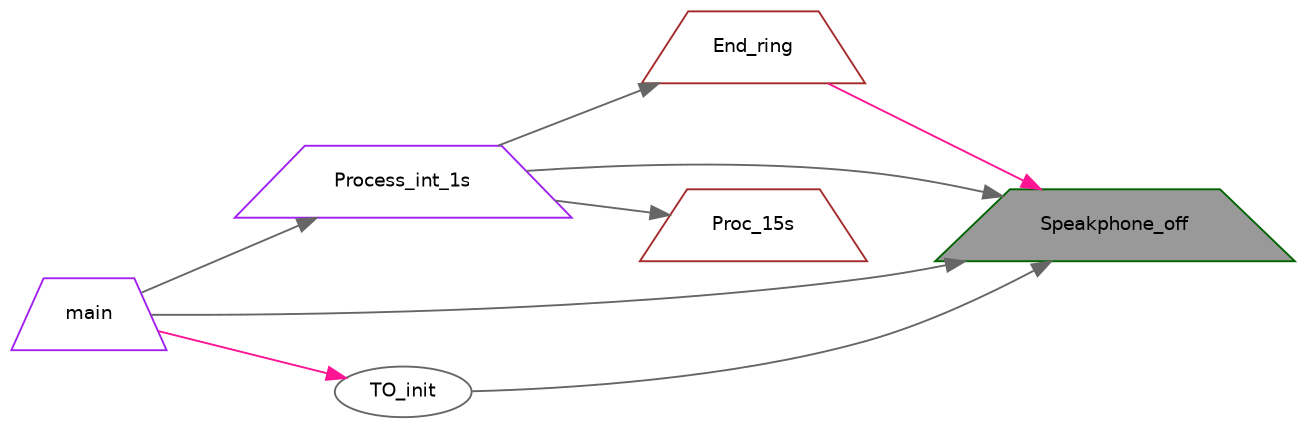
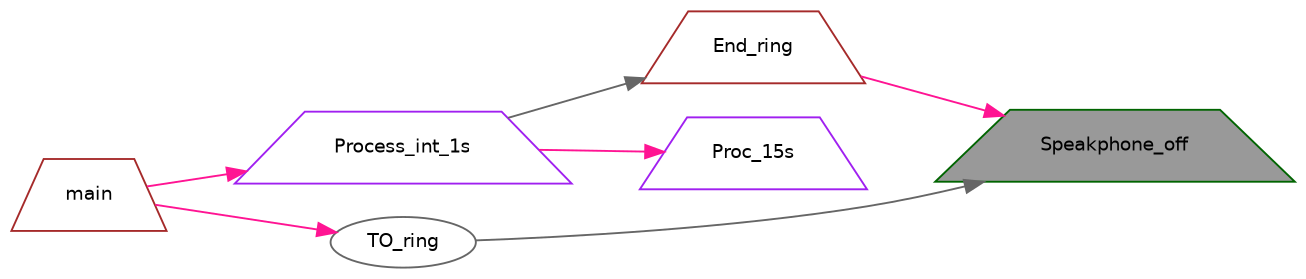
edge "Process_int_1s" -> "Speakphone_off": removed
edge "Process_int_1s" -> "Proc_15s": color gray40 -> deeppink
node "Proc_15s": color brown -> purple
edge "main" -> "Process_int_1s": color gray40 -> deeppink
edge "main" -> "Speakphone_off": removed
node "main": color purple -> brown
node "TO_init": label "TO_init" -> "TO_ring"
